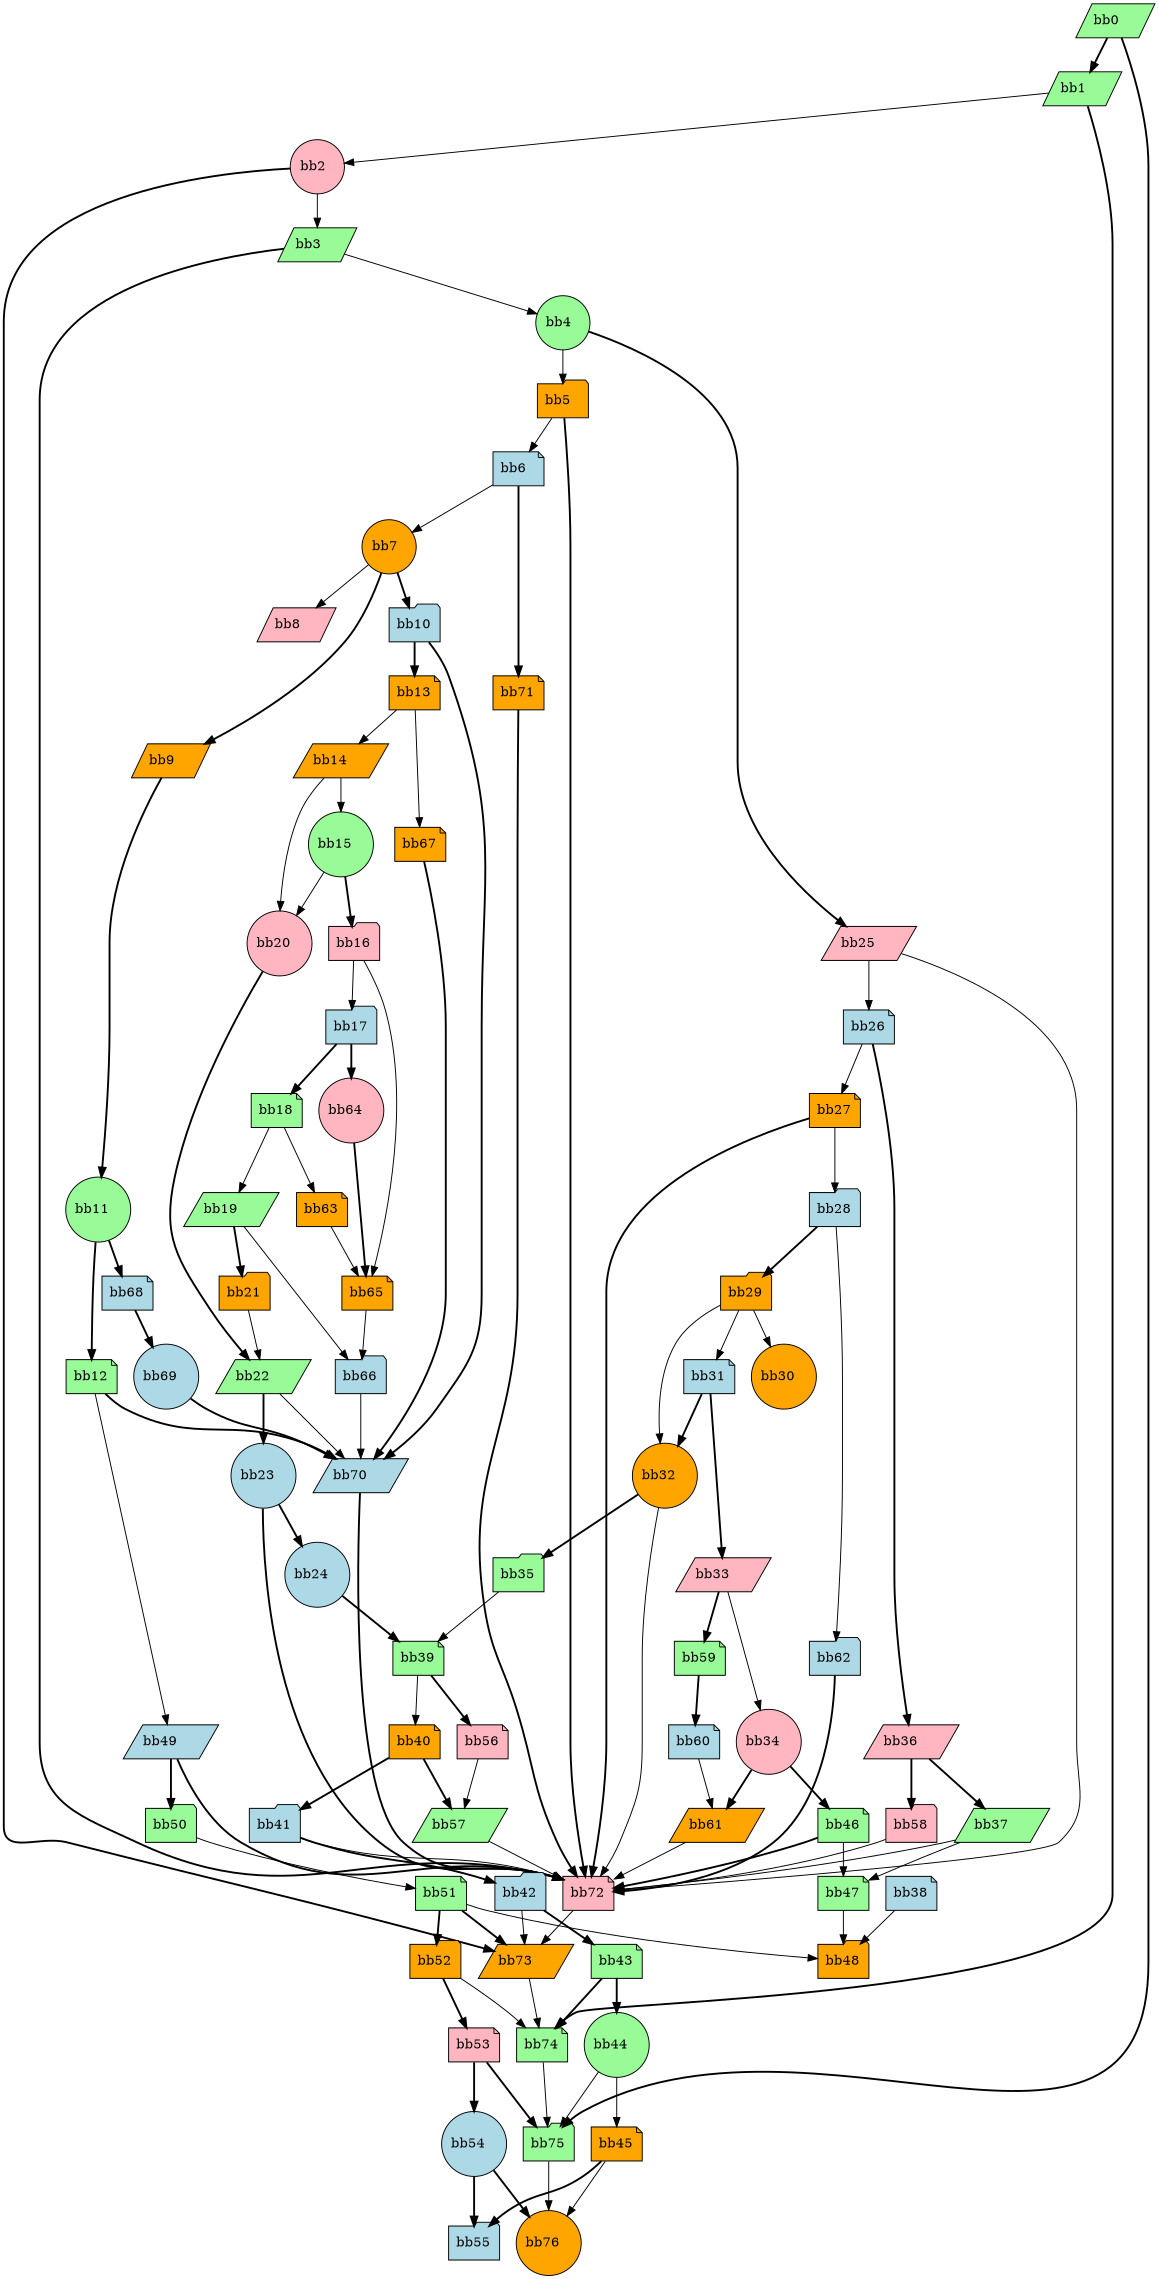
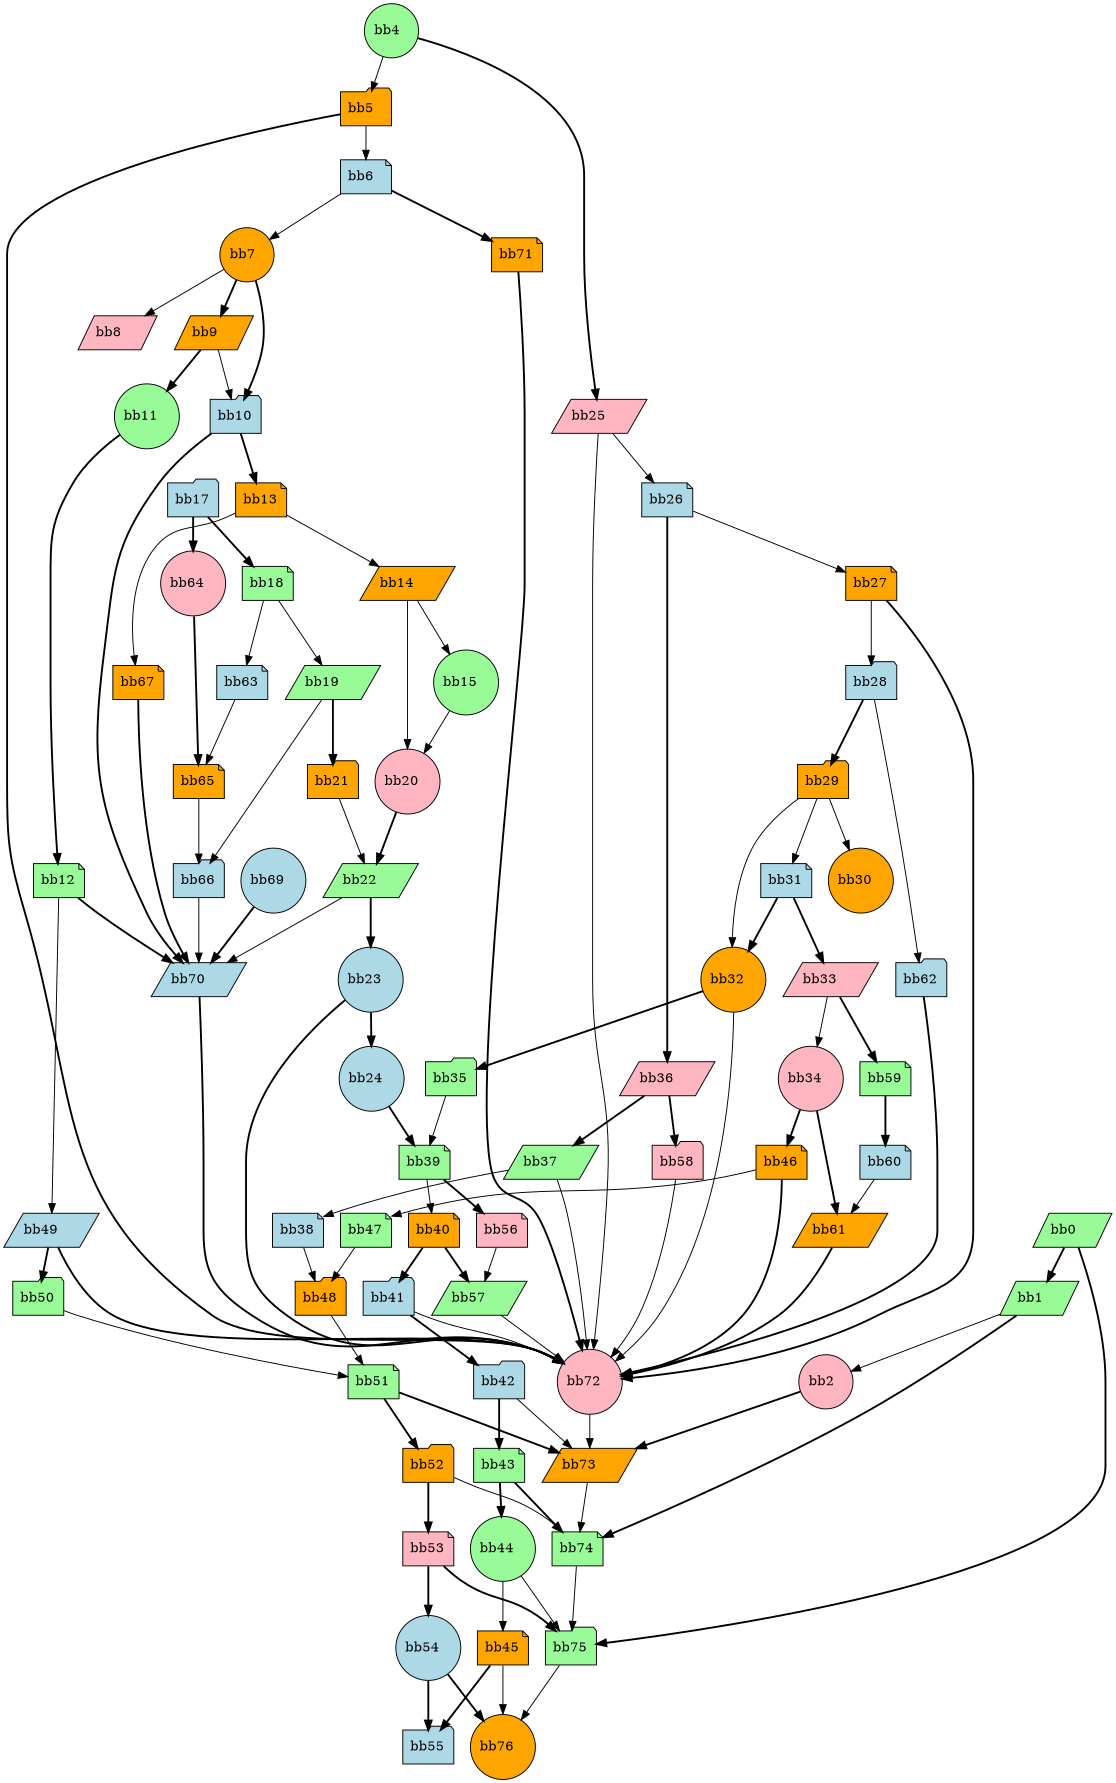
node "bb3": removed
edge "bb9" -> "bb10": added
node "bb16": removed
node "bb63": fillcolor orange -> lightblue
node "bb68": removed
node "bb46": fillcolor palegreen -> orange
edge "bb37" -> "bb47": now "bb37" -> "bb38"
edge "bb61" -> "bb72": style solid -> bold
node "bb72": shape note -> circle
edge "bb51" -> "bb48": reversed
